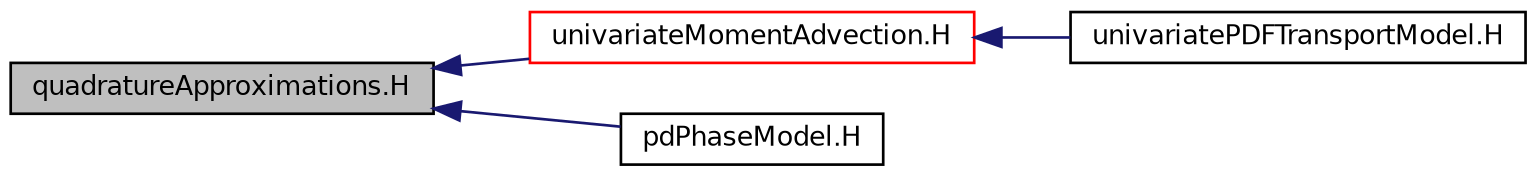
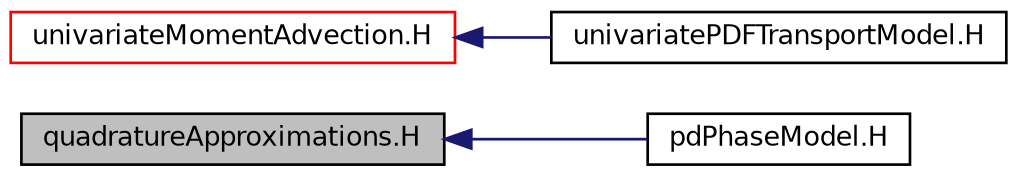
edge "univariateMomentAdvection.H" -> "quadratureApproximations.H": removed
